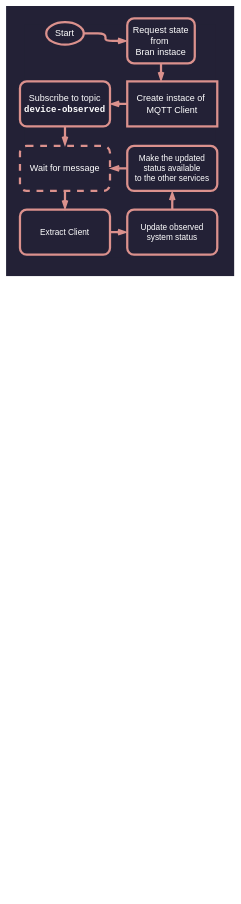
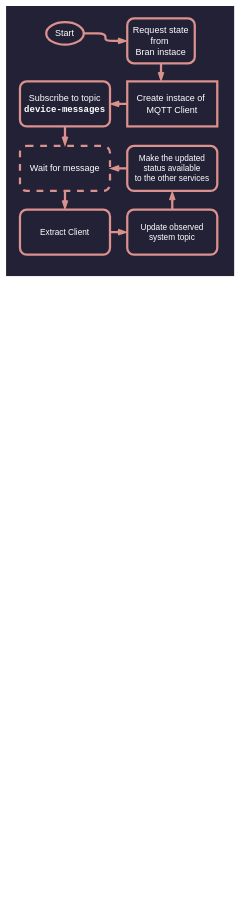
node "Subscribe to topic device-observed": label "Subscribe to topic device-observed" -> "Subscribe to topic device-messages"
node "Update observed system status": label "Update observed system status" -> "Update observed system topic"
